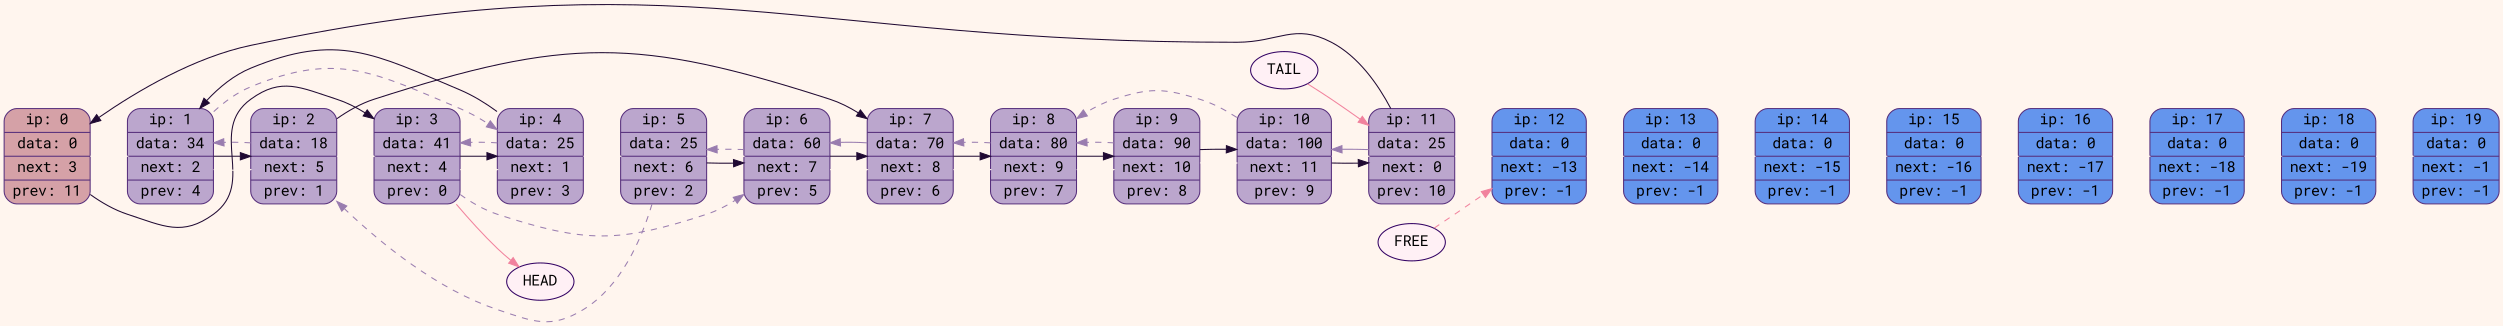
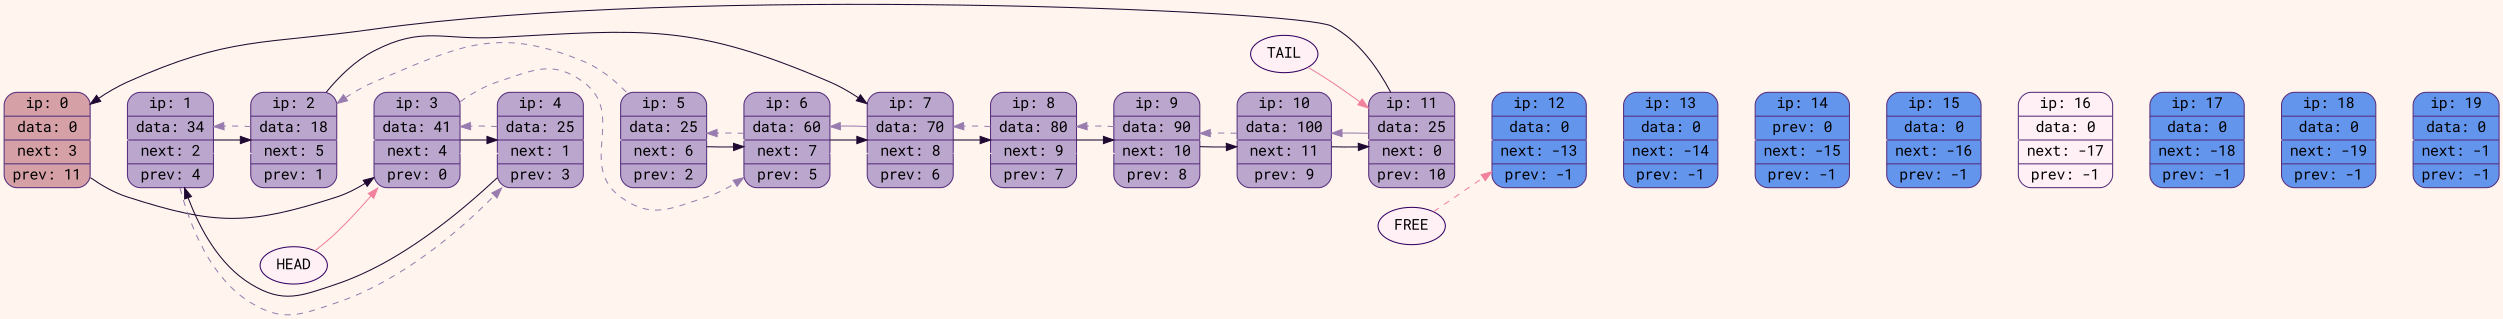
edge "ip: 10" -> "ip: 8": now "ip: 10" -> "ip: 9"
node "ip: 14": text "data: 0" -> "prev: 0"
node "ip: 16": fillcolor #6495ed -> #fff0f5
edge "ip: 3" -> "HEAD": reversed
